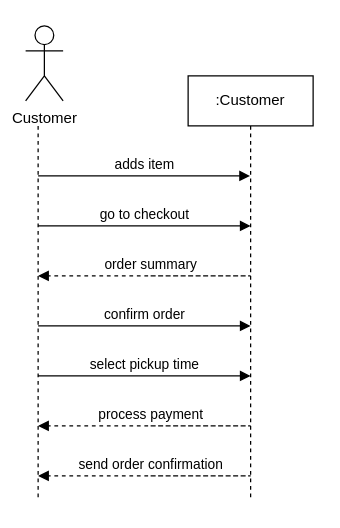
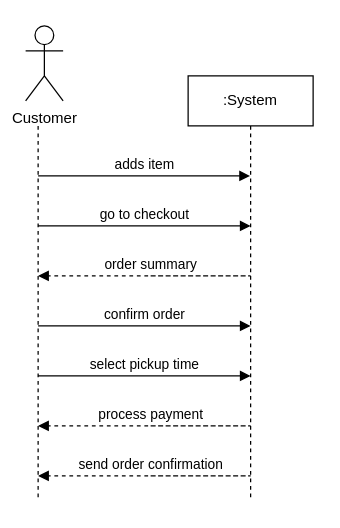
node ":Customer": label ":Customer" -> ":System"
